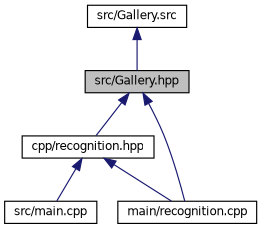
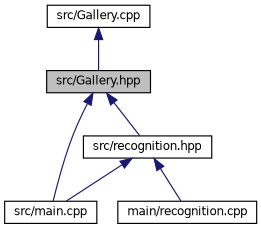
node "src/Gallery.src": label "src/Gallery.src" -> "src/Gallery.cpp"
node "cpp/recognition.hpp": label "cpp/recognition.hpp" -> "src/recognition.hpp"
edge "main/recognition.cpp" -> "src/Gallery.hpp": now "src/main.cpp" -> "src/Gallery.hpp"
